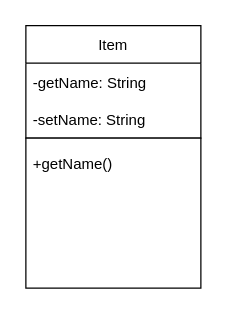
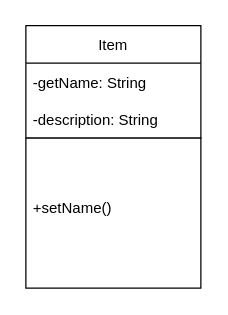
node "-setName: String": label "-setName: String" -> "-description: String"
node "+getName()": removed
node "+setName()": added
